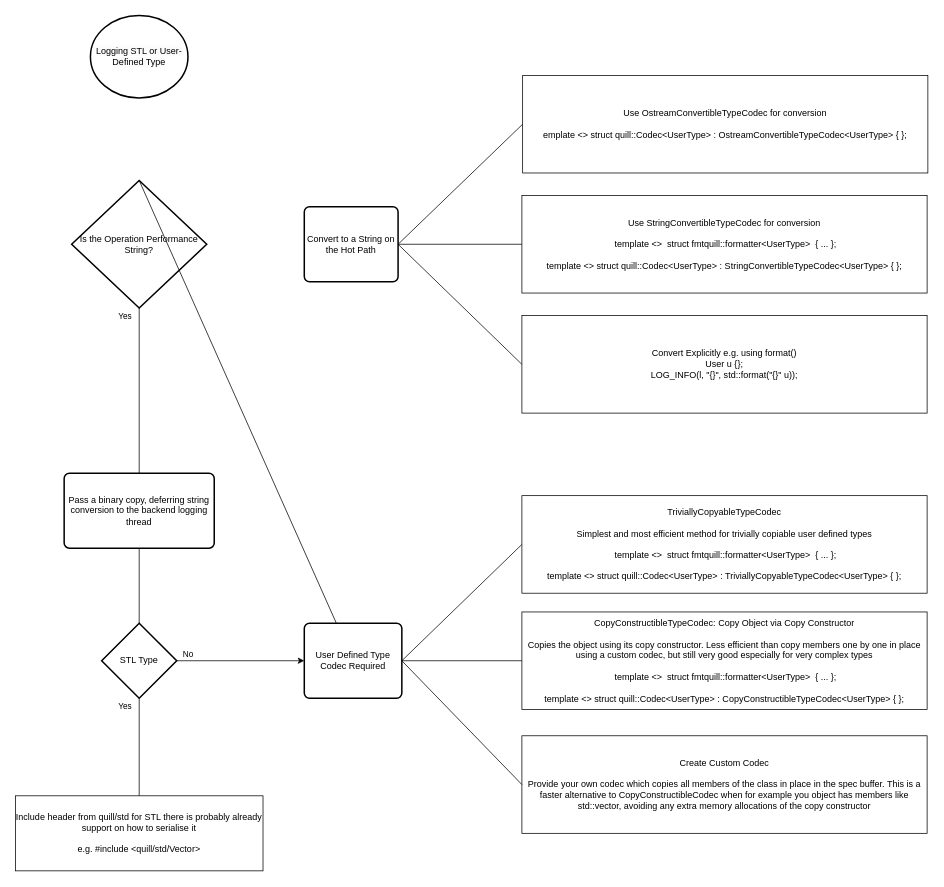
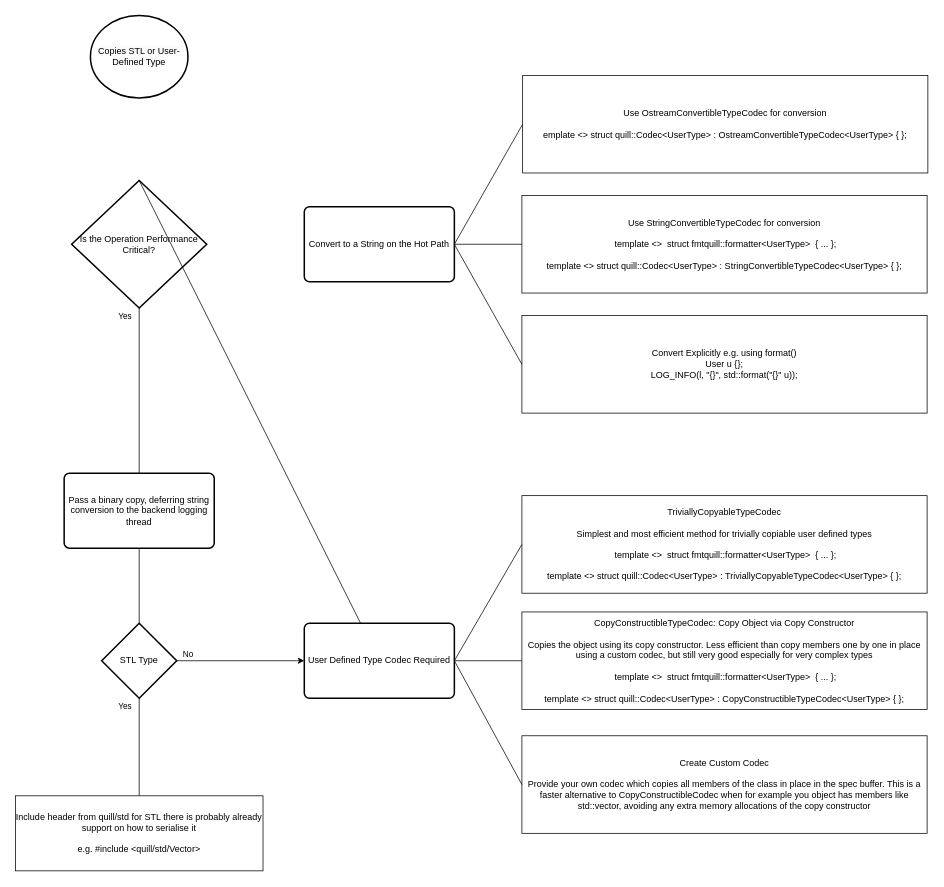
node "Logging STL or User-Defined Type": label "Logging STL or User-Defined Type" -> "Copies STL or User-Defined Type"
node "Is the Operation Performance String?": label "Is the Operation Performance String?" -> "Is the Operation Performance Critical?"
node "Convert to a String on the Hot Path": size 94x75 -> 150x75
node "User Defined Type Codec Required": size 98x75 -> 150x75
